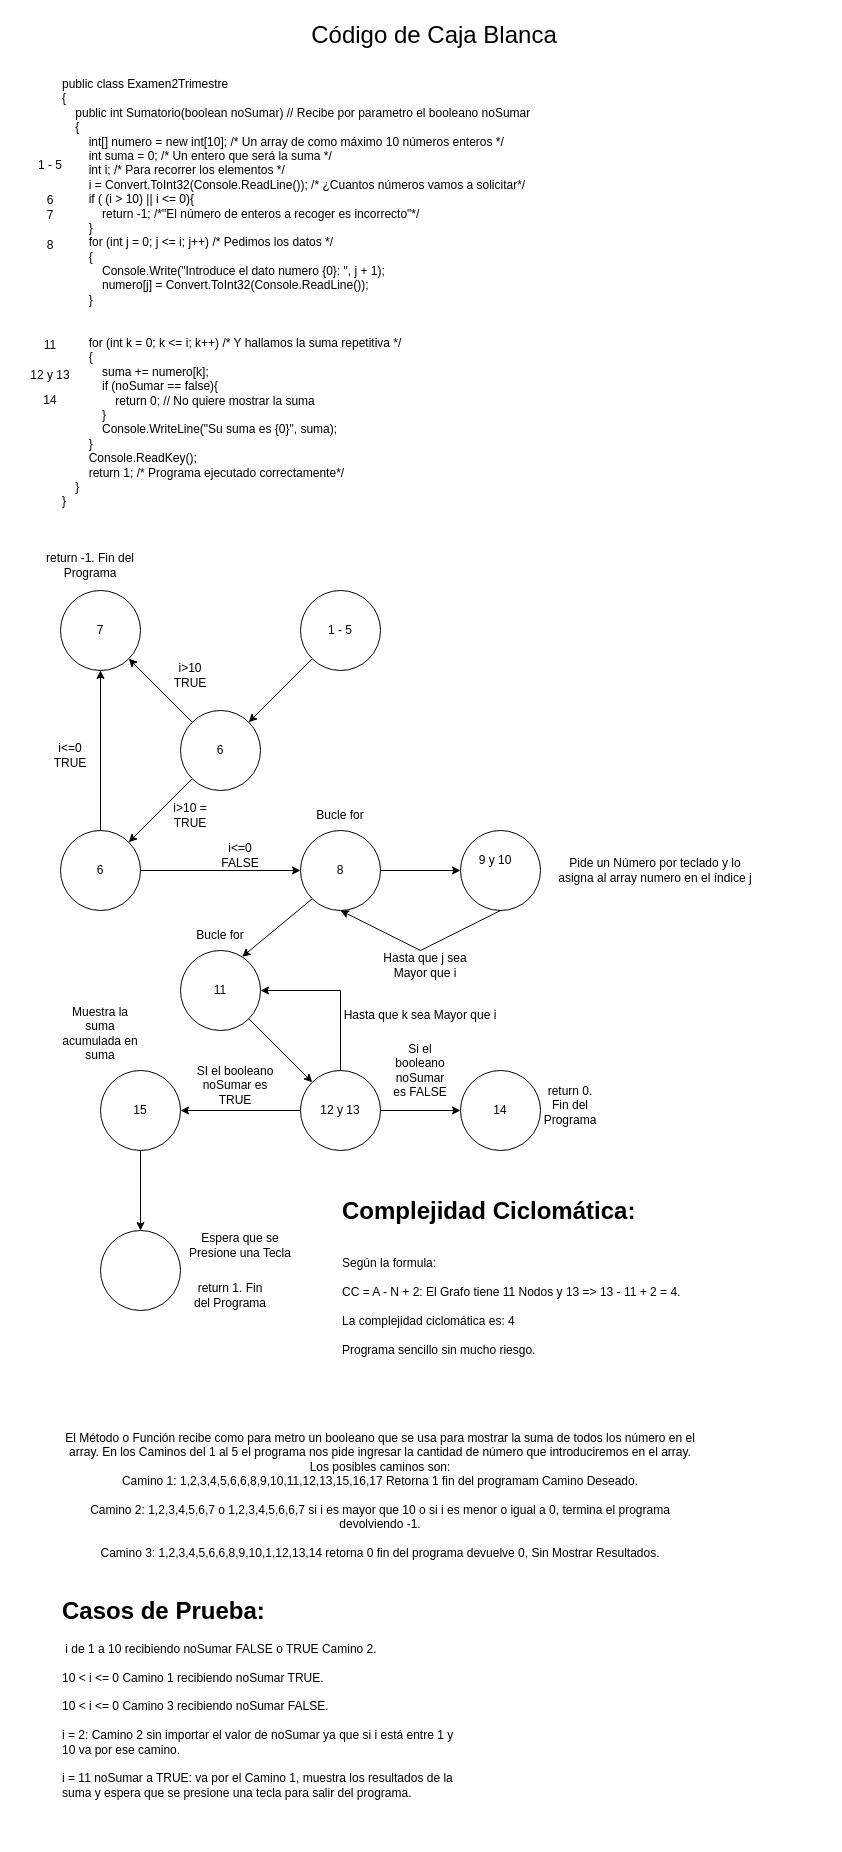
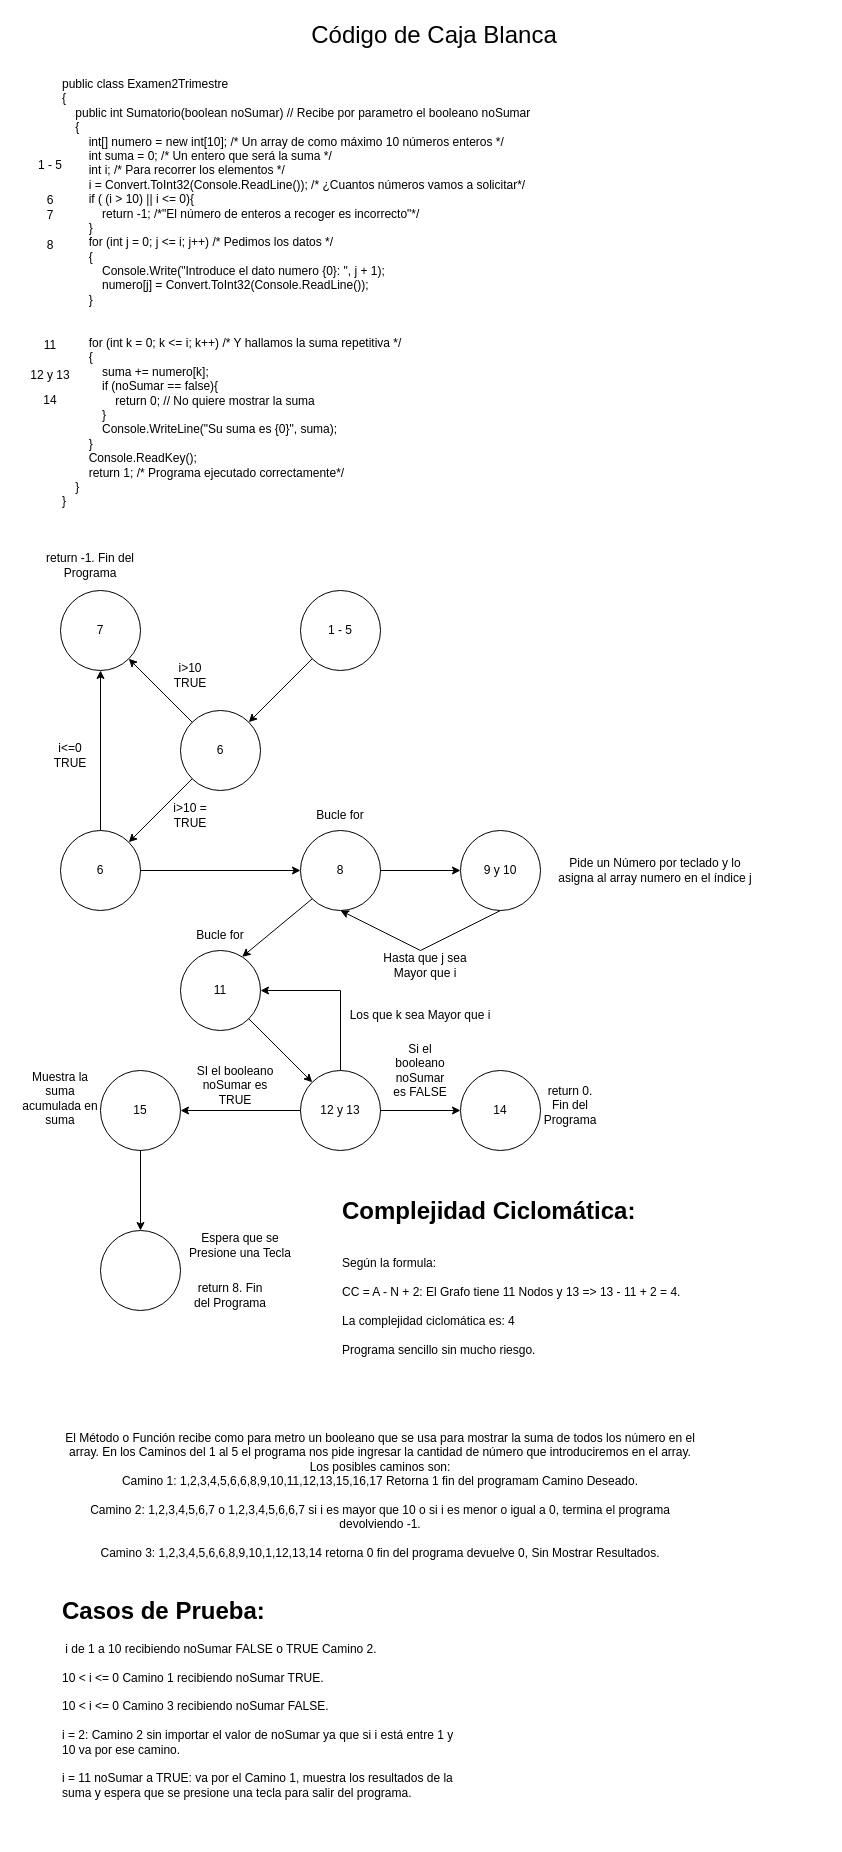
node "i<=0 FALSE": removed
node "9 y 10": moved (496, 861) -> (501, 871)
node "Hasta que k sea Mayor que i": label "Hasta que k sea Mayor que i" -> "Los que k sea Mayor que i"
node "Muestra la suma acumulada en suma": moved (101, 1033) -> (61, 1098)
node "return 1. Fin del Programa": label "return 1. Fin del Programa" -> "return 8. Fin del Programa"
